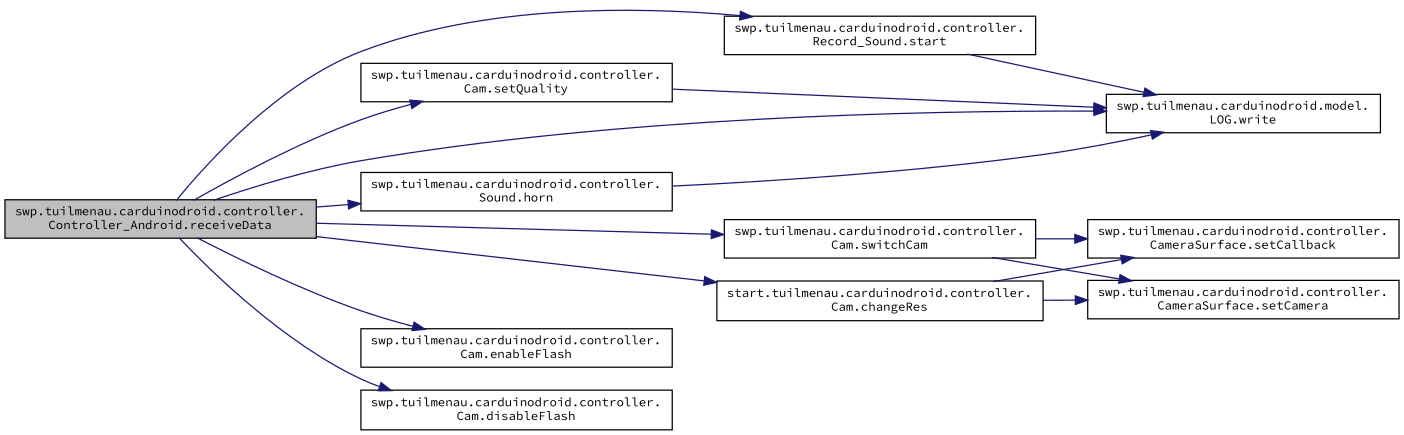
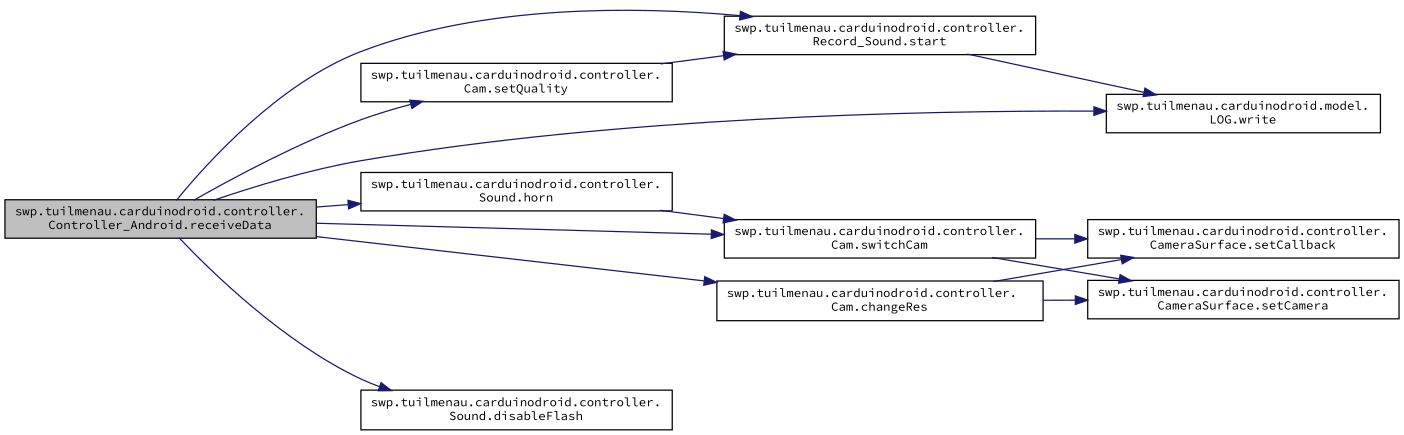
edge "swp.tuilmenau.carduinodroid.controller. Cam.setQuality" -> "swp.tuilmenau.carduinodroid.model. LOG.write": now "swp.tuilmenau.carduinodroid.controller. Cam.setQuality" -> "swp.tuilmenau.carduinodroid.controller. Record_Sound.start"
edge "swp.tuilmenau.carduinodroid.controller. Sound.horn" -> "swp.tuilmenau.carduinodroid.model. LOG.write": now "swp.tuilmenau.carduinodroid.controller. Sound.horn" -> "swp.tuilmenau.carduinodroid.controller. Cam.switchCam"
node "start.tuilmenau.carduinodroid.controller. Cam.changeRes": label "start.tuilmenau.carduinodroid.controller. Cam.changeRes" -> "swp.tuilmenau.carduinodroid.controller. Cam.changeRes"
node "swp.tuilmenau.carduinodroid.controller. Cam.enableFlash": removed
node "swp.tuilmenau.carduinodroid.controller. Cam.disableFlash": label "swp.tuilmenau.carduinodroid.controller. Cam.disableFlash" -> "swp.tuilmenau.carduinodroid.controller. Sound.disableFlash"
